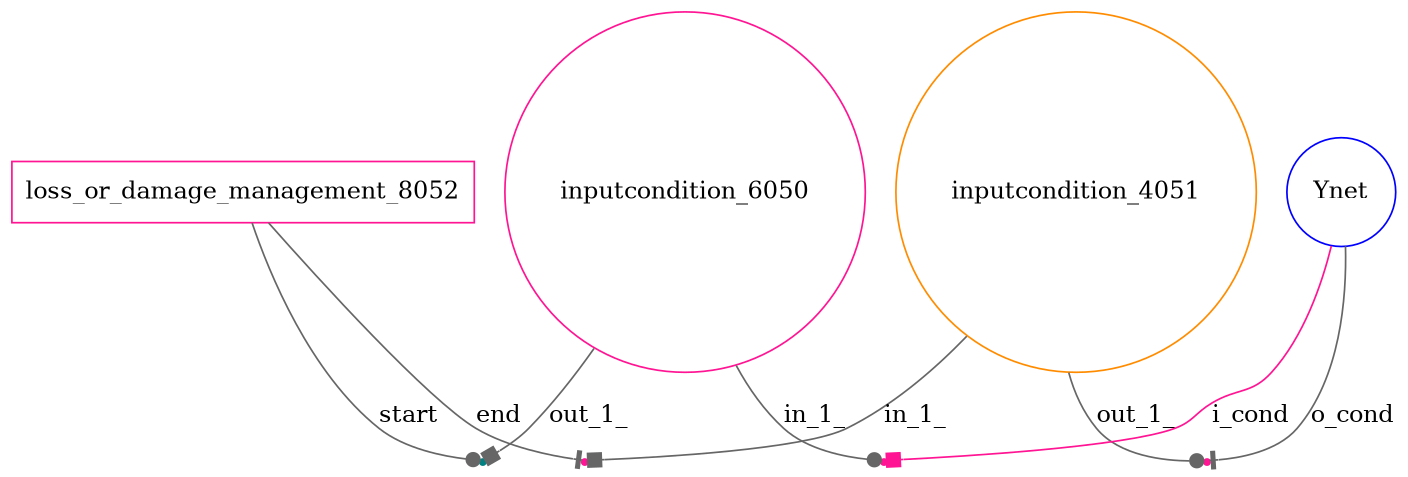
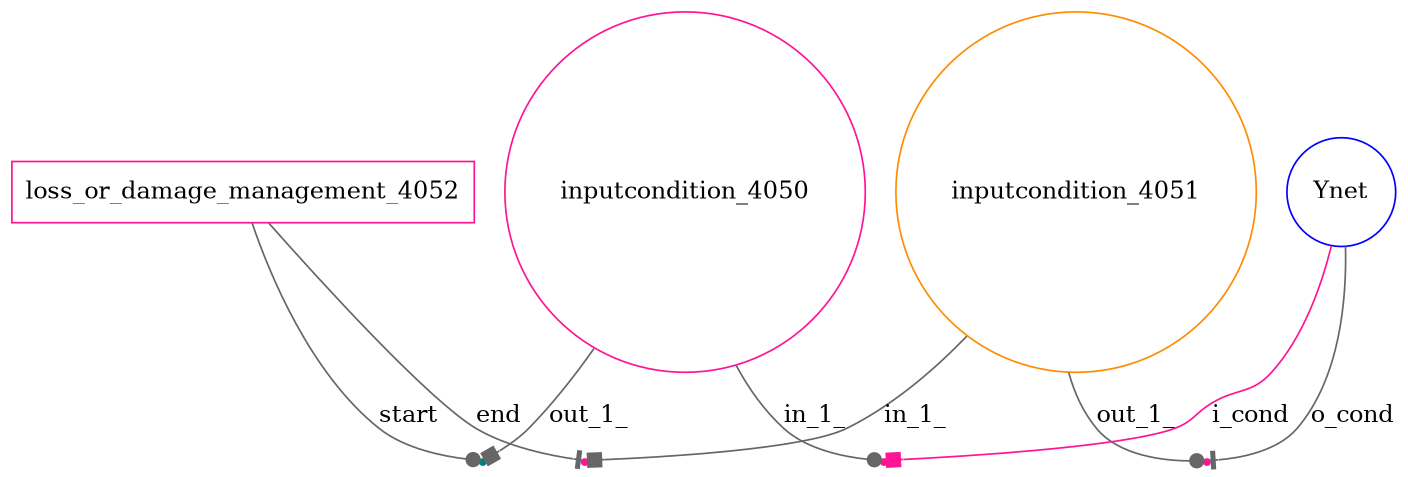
node "loss_or_damage_management_8052": label "loss_or_damage_management_8052" -> "loss_or_damage_management_4052"
node "inputcondition_6050": label "inputcondition_6050" -> "inputcondition_4050"
